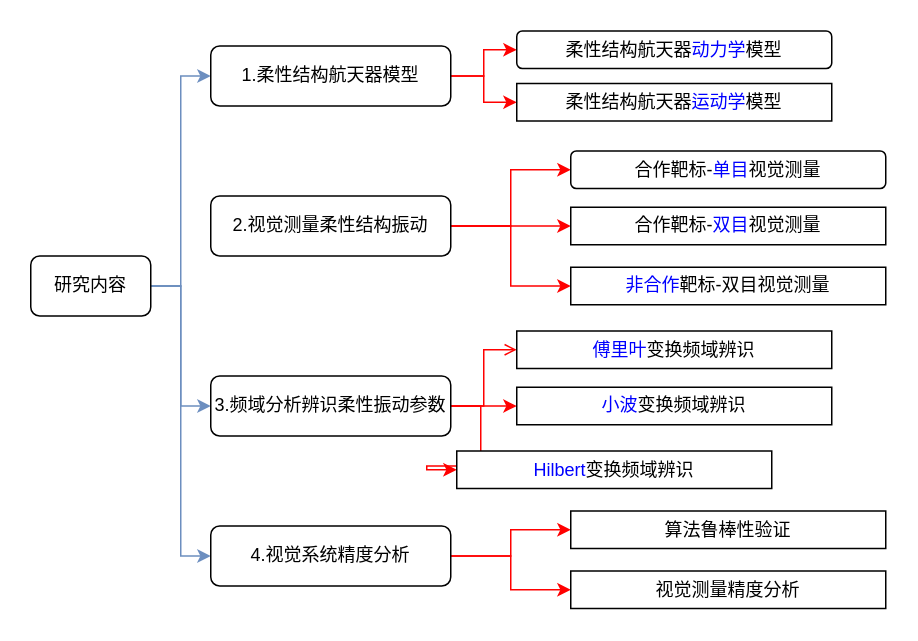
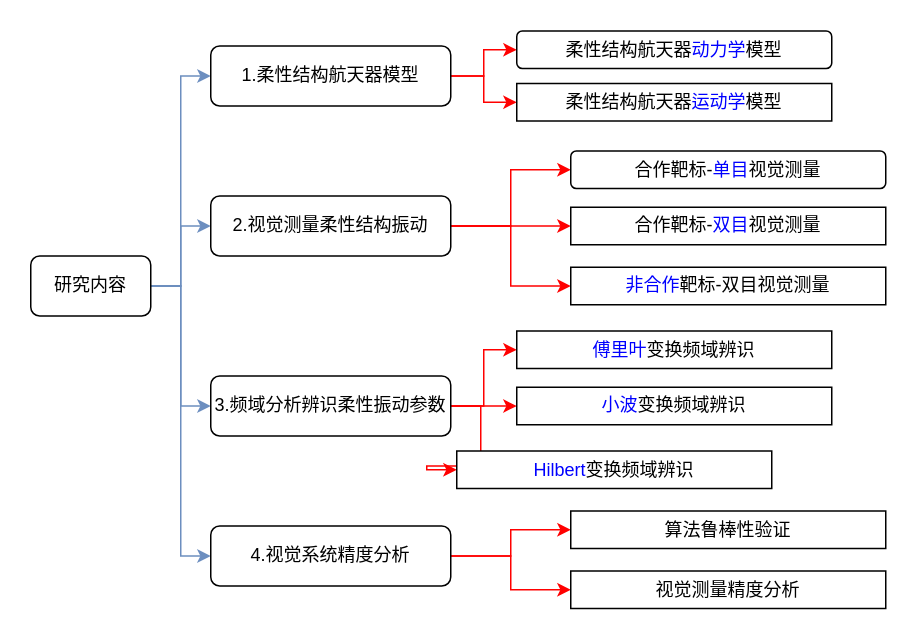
edge "研究内容" -> "2.视觉测量柔性结构振动": added
edge "3.频域分析辨识柔性振动参数" -> "傅里叶变换频域辨识": arrowhead open -> classic
